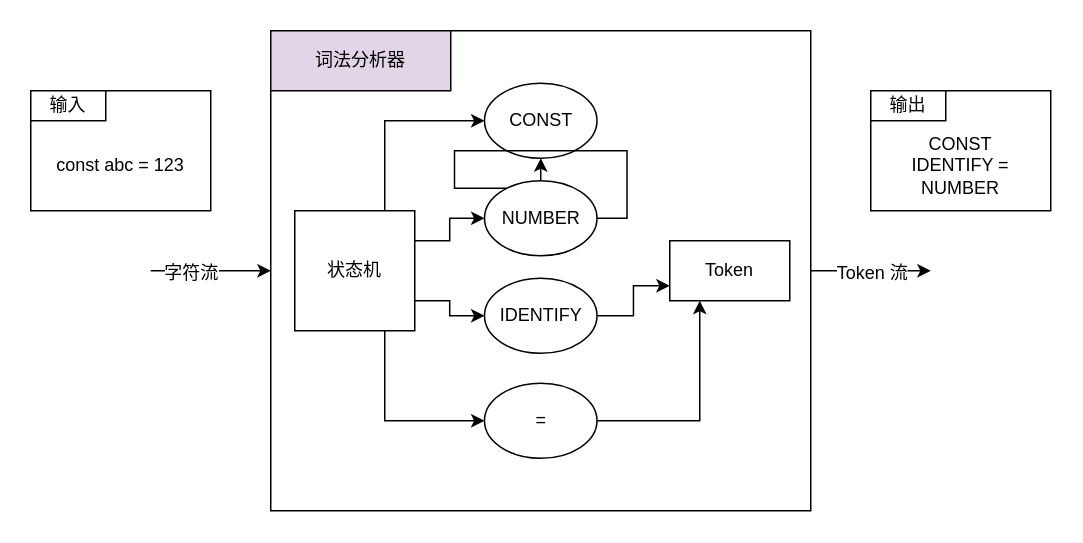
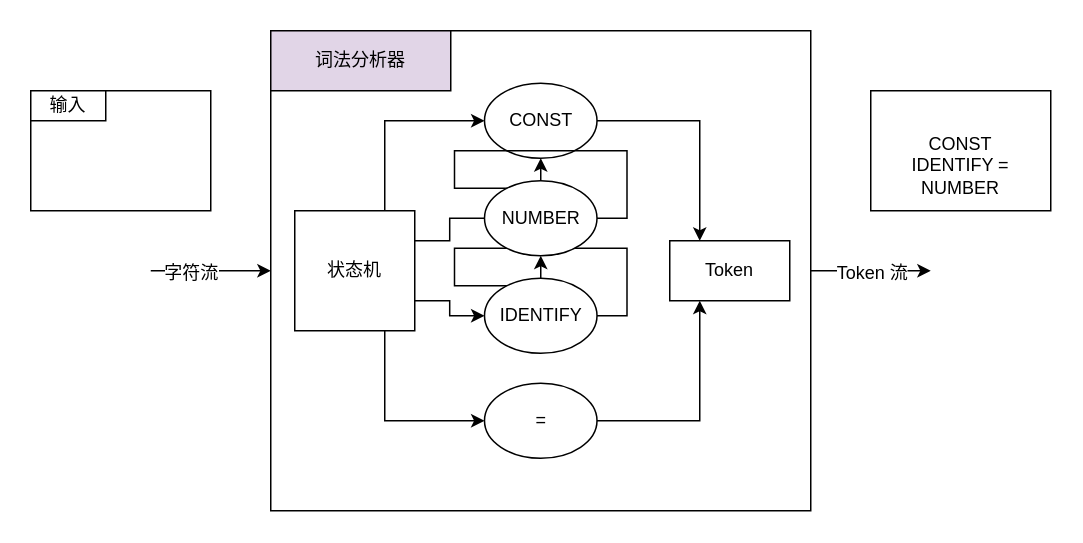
node "输出": removed
edge "CONST" -> "Token": added
node "const abc = 123": removed
edge "状态机" -> "NUMBER": arrowhead classic -> none
edge "IDENTIFY" -> "Token": now "IDENTIFY" -> "NUMBER"
